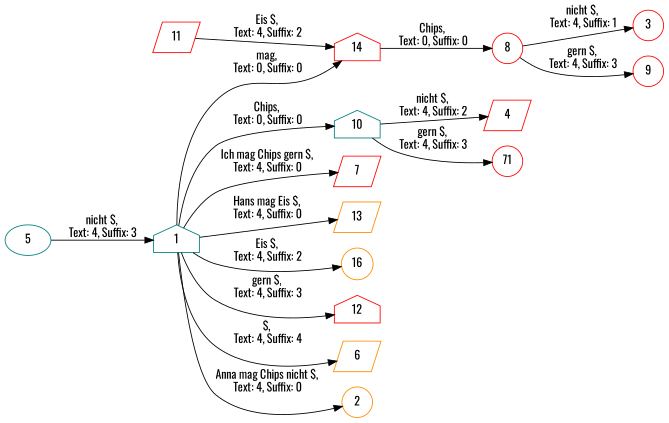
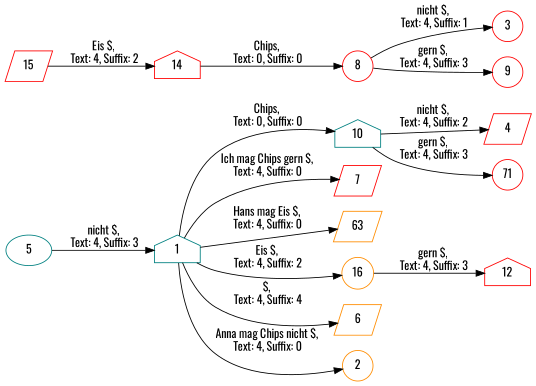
node "11": label "11" -> "15"
edge "1" -> "14": removed, label "mag, Text: 0, Suffix: 0"
node "13": label "13" -> "63"
edge "1" -> "12": now "16" -> "12"
